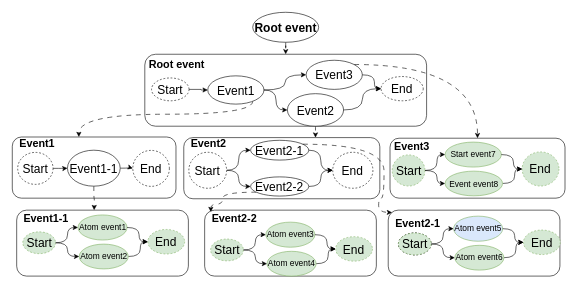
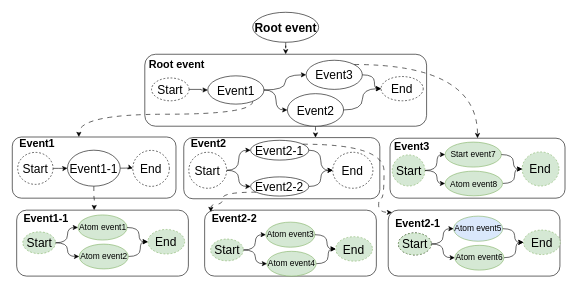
node "Event event8": label "Event event8" -> "Atom event8"
